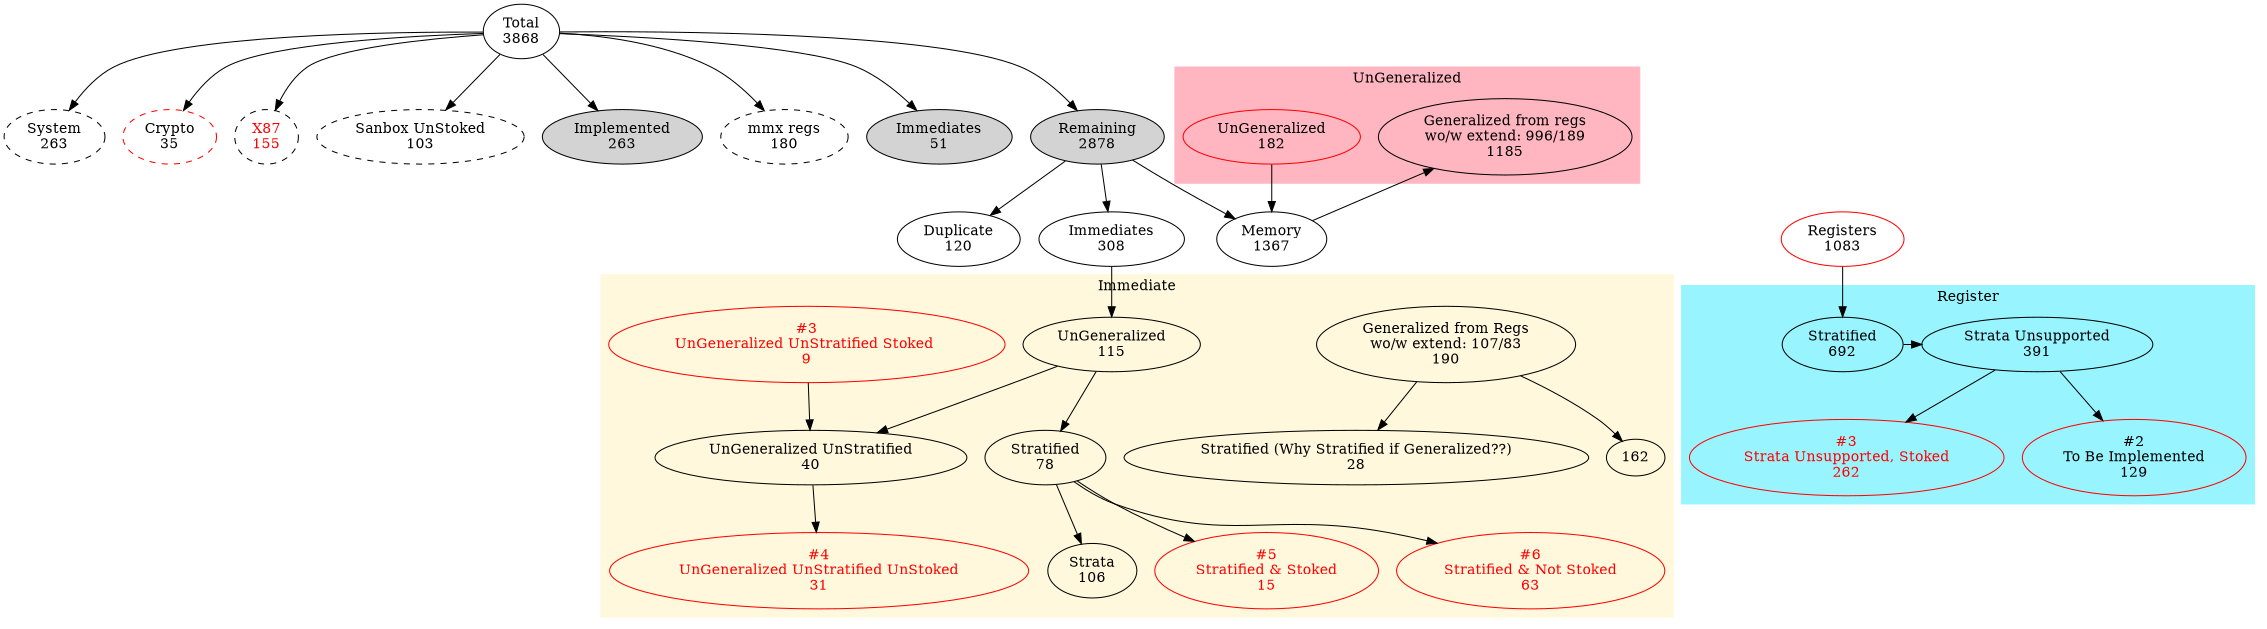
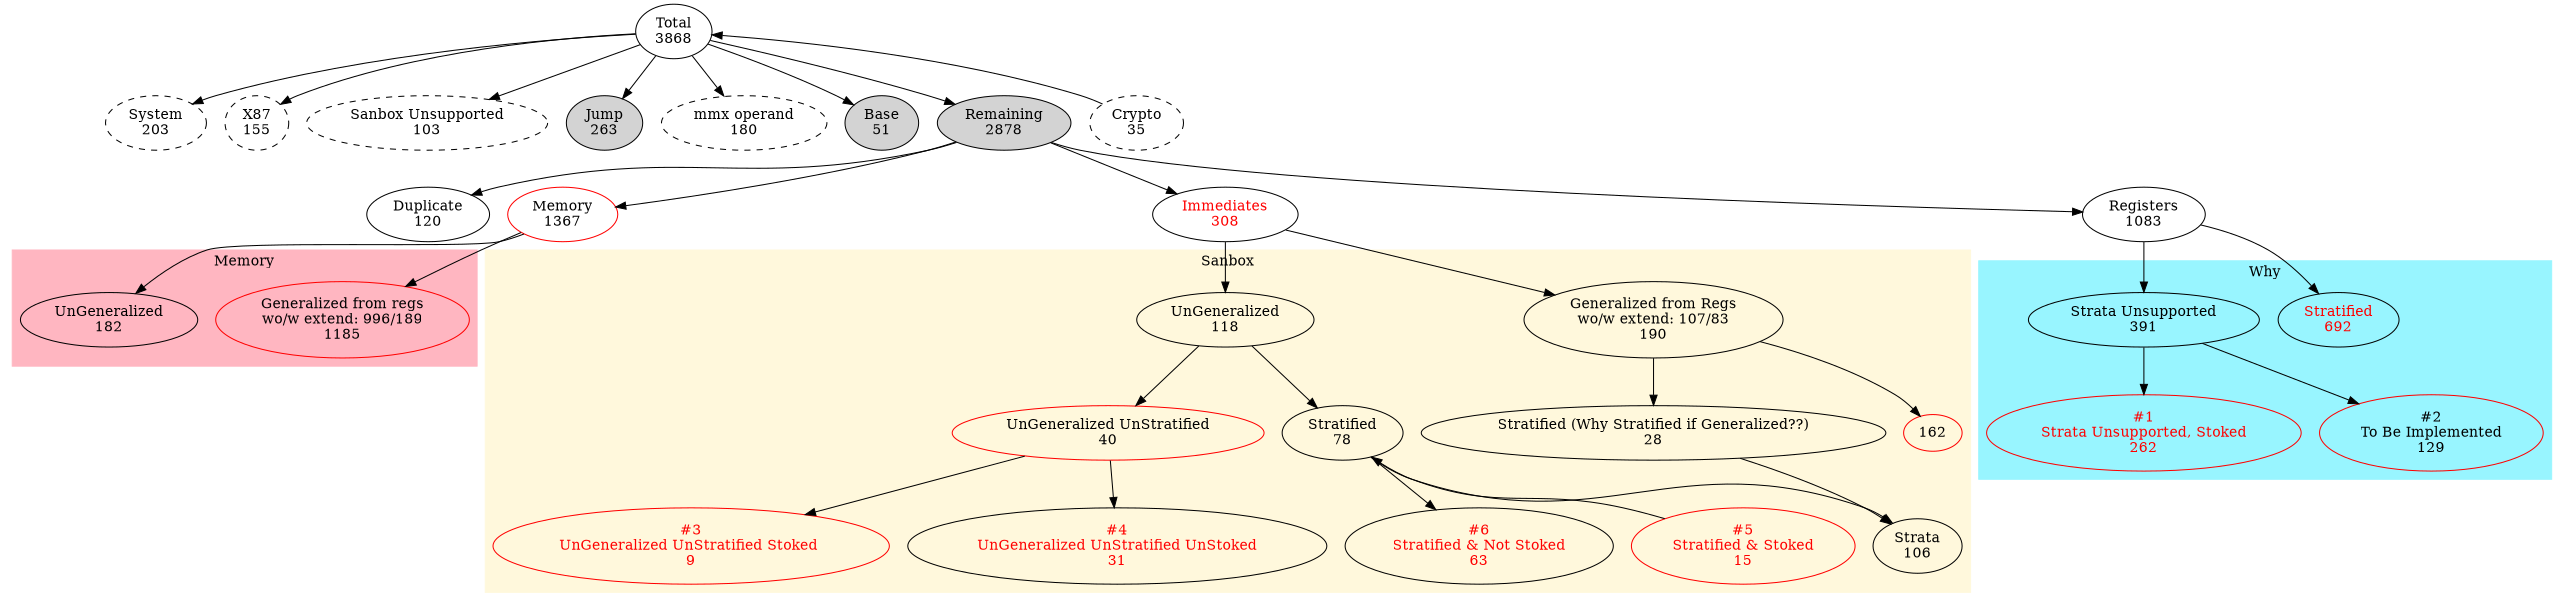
edge "Total 3868" -> "Crypto 35": reversed
cluster "UnGeneralized": label "UnGeneralized" -> "Memory"
node "System 263": label "System 263" -> "System 203"
node "Crypto 35": color red -> black
node "X87 155": fontcolor red -> black
node "Sanbox UnStoked 103": label "Sanbox UnStoked 103" -> "Sanbox Unsupported 103"
node "Implemented 263": label "Implemented 263" -> "Jump 263"
node "mmx regs 180": label "mmx regs 180" -> "mmx operand 180"
node "Immediates 51": label "Immediates 51" -> "Base 51"
node "UnGeneralized 182": color red -> black
node "Generalized from regs wo/w extend: 996/189 1185": color black -> red
edge "UnGeneralized 182" -> "Memory 1367": reversed
edge "Remaining 2878" -> "Registers 1083": added
node "Immediates 308": fontcolor black -> red
node "Memory 1367": color black -> red
node "Registers 1083": color red -> black
edge "Immediates 308" -> "Generalized from Regs wo/w extend: 107/83 190": added
cluster "Immediate": label "Immediate" -> "Sanbox"
cluster "Register": label "Register" -> "Why"
node "UnGeneralized 115": label "UnGeneralized 115" -> "UnGeneralized 118"
node "Stratified 692": fontcolor black -> red
edge "Stratified 692" -> "Strata Unsupported 391": now "Registers 1083" -> "Strata Unsupported 391"
edge "#3 UnGeneralized UnStratified Stoked 9" -> "UnGeneralized UnStratified 40": reversed
node "UnGeneralized UnStratified 40": color black -> red
node "162": color black -> red
node "#3 Strata Unsupported, Stoked 262": label "#3 Strata Unsupported, Stoked 262" -> "#1 Strata Unsupported, Stoked 262"
edge "Stratified (Why Stratified if Generalized??) 28" -> "Strata 106": added
edge "Stratified 78" -> "#5 Stratified & Stoked 15": reversed
node "#4 UnGeneralized UnStratified UnStoked 31": color red -> black
node "#6 Stratified & Not Stoked 63": color red -> black
